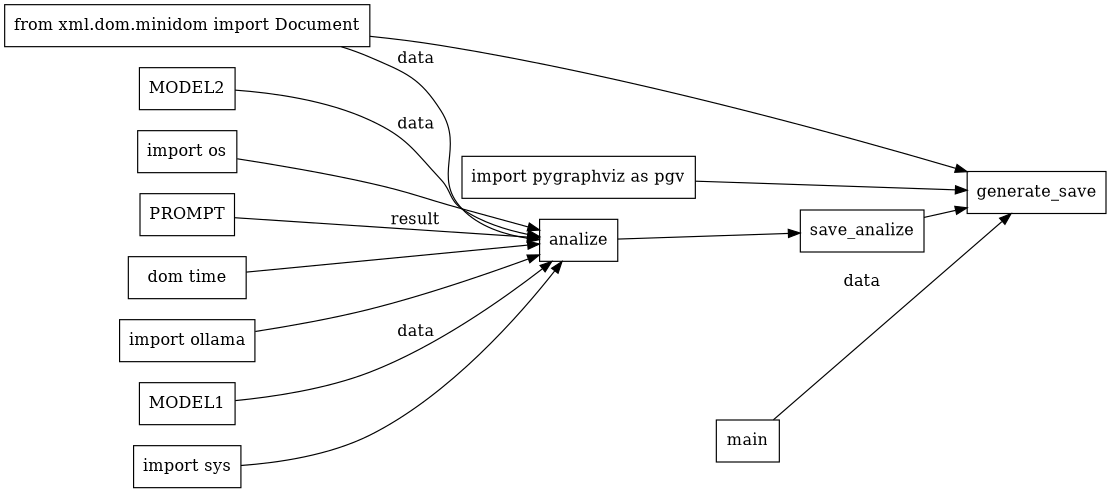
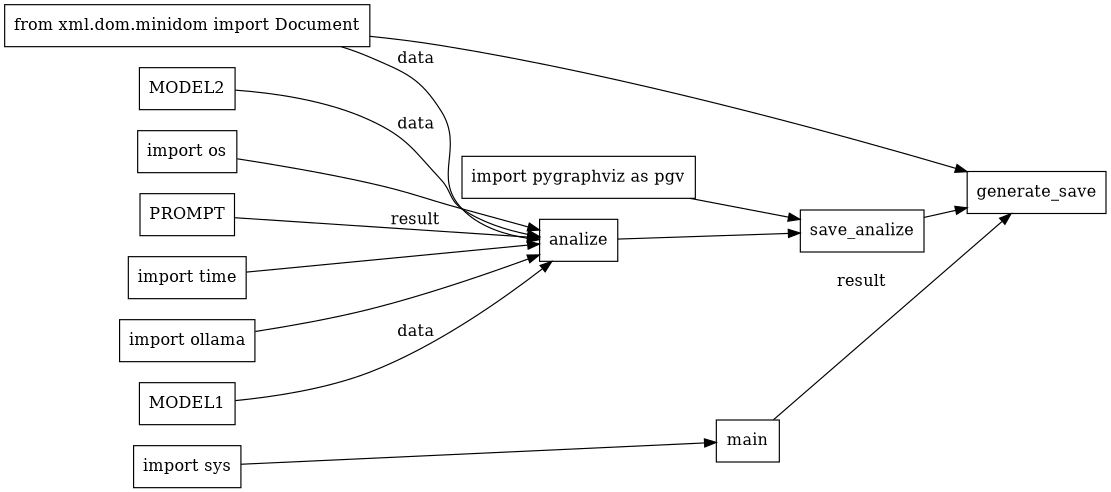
edge "import pygraphviz as pgv" -> "generate_save": now "import pygraphviz as pgv" -> "save_analize"
node "dom time": label "dom time" -> "import time"
edge "main" -> "generate_save": label "data" -> "result"
edge "import sys" -> "analize": now "import sys" -> "main"
